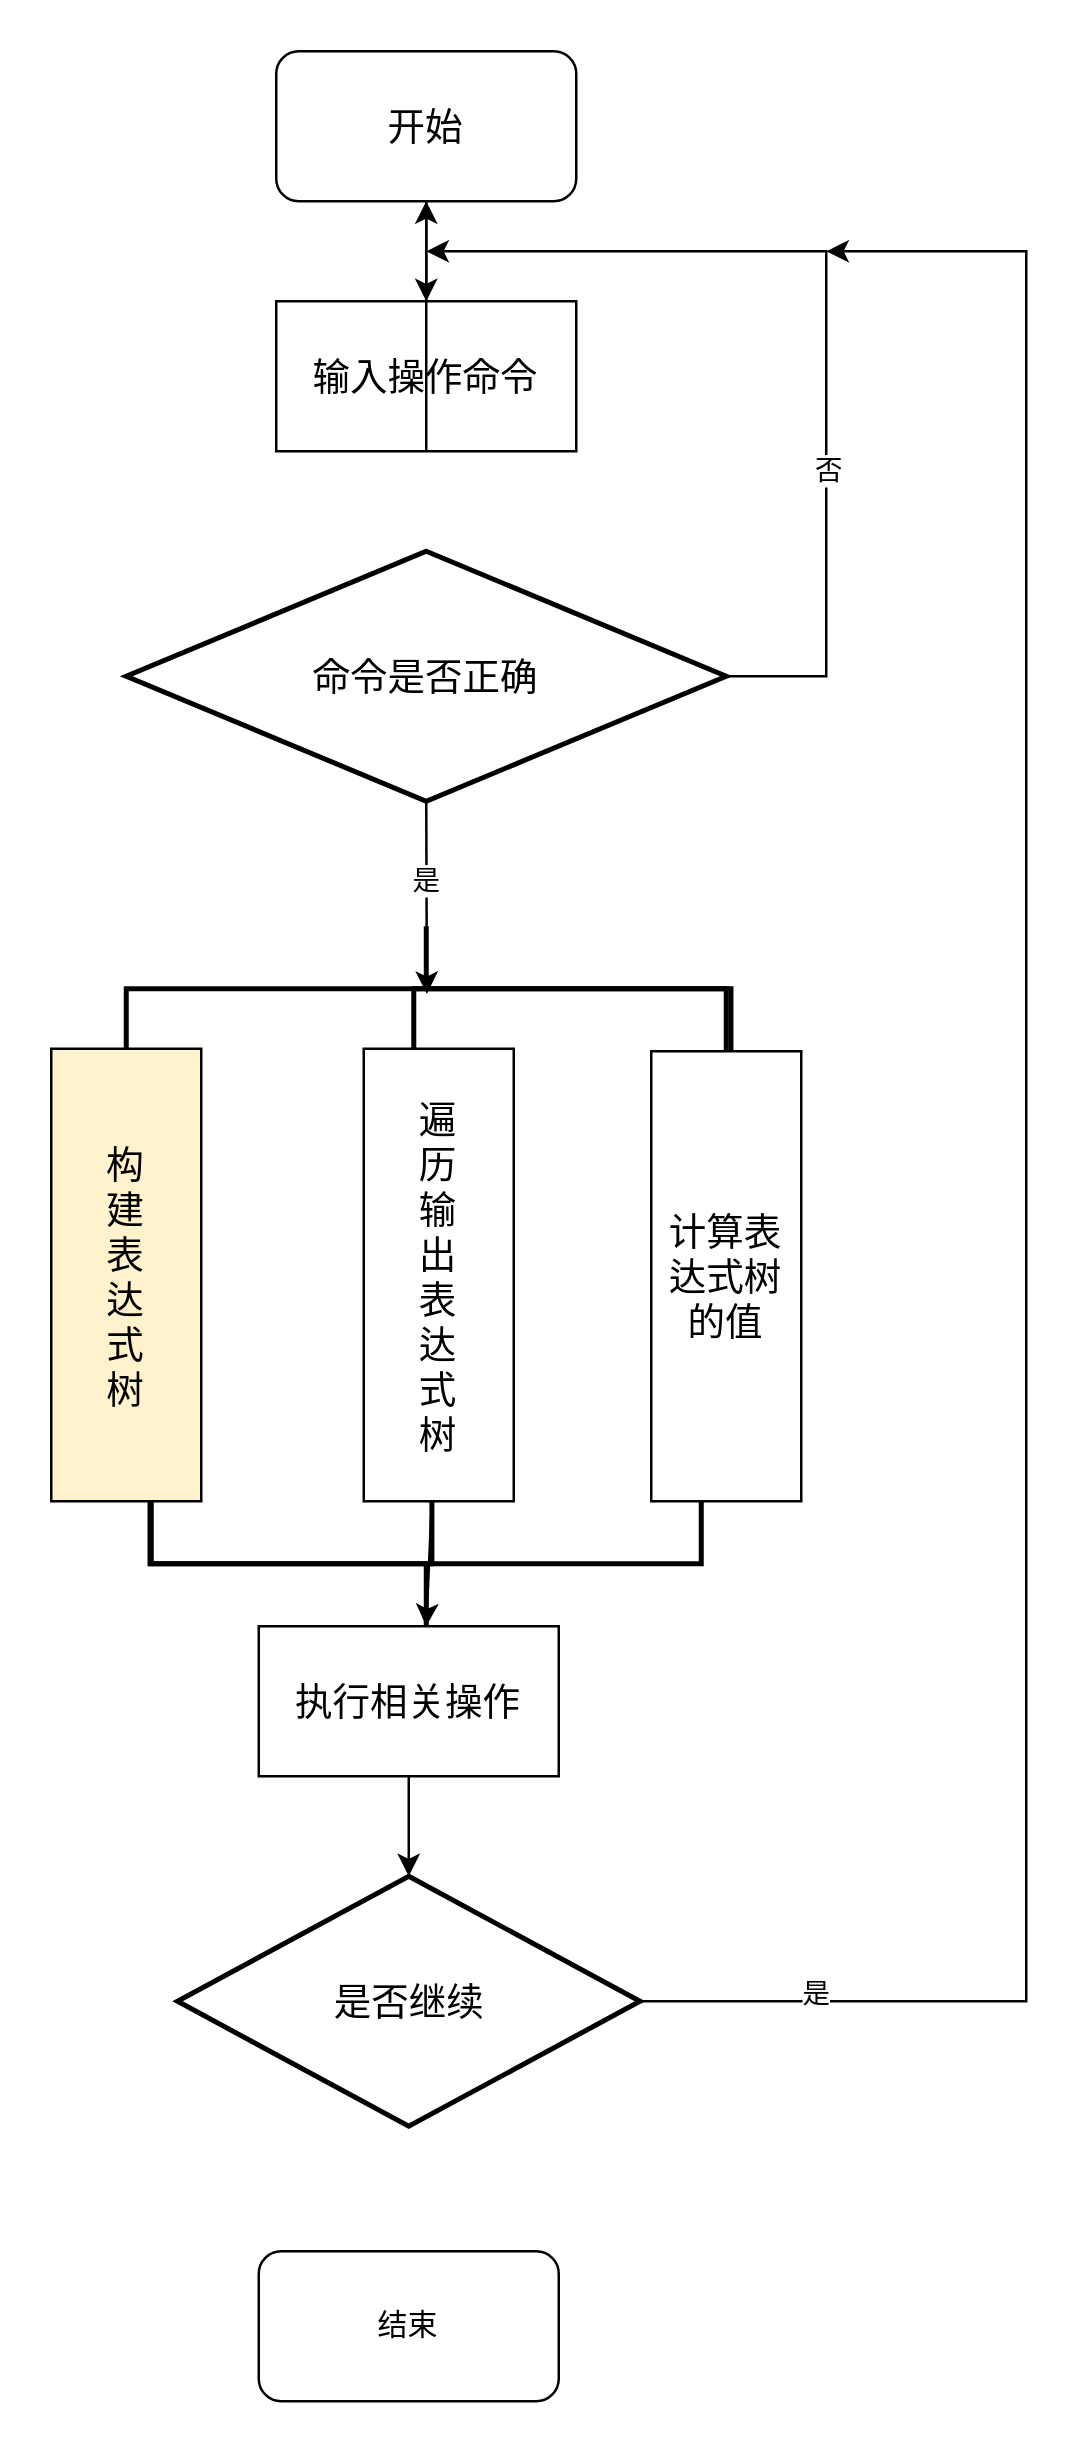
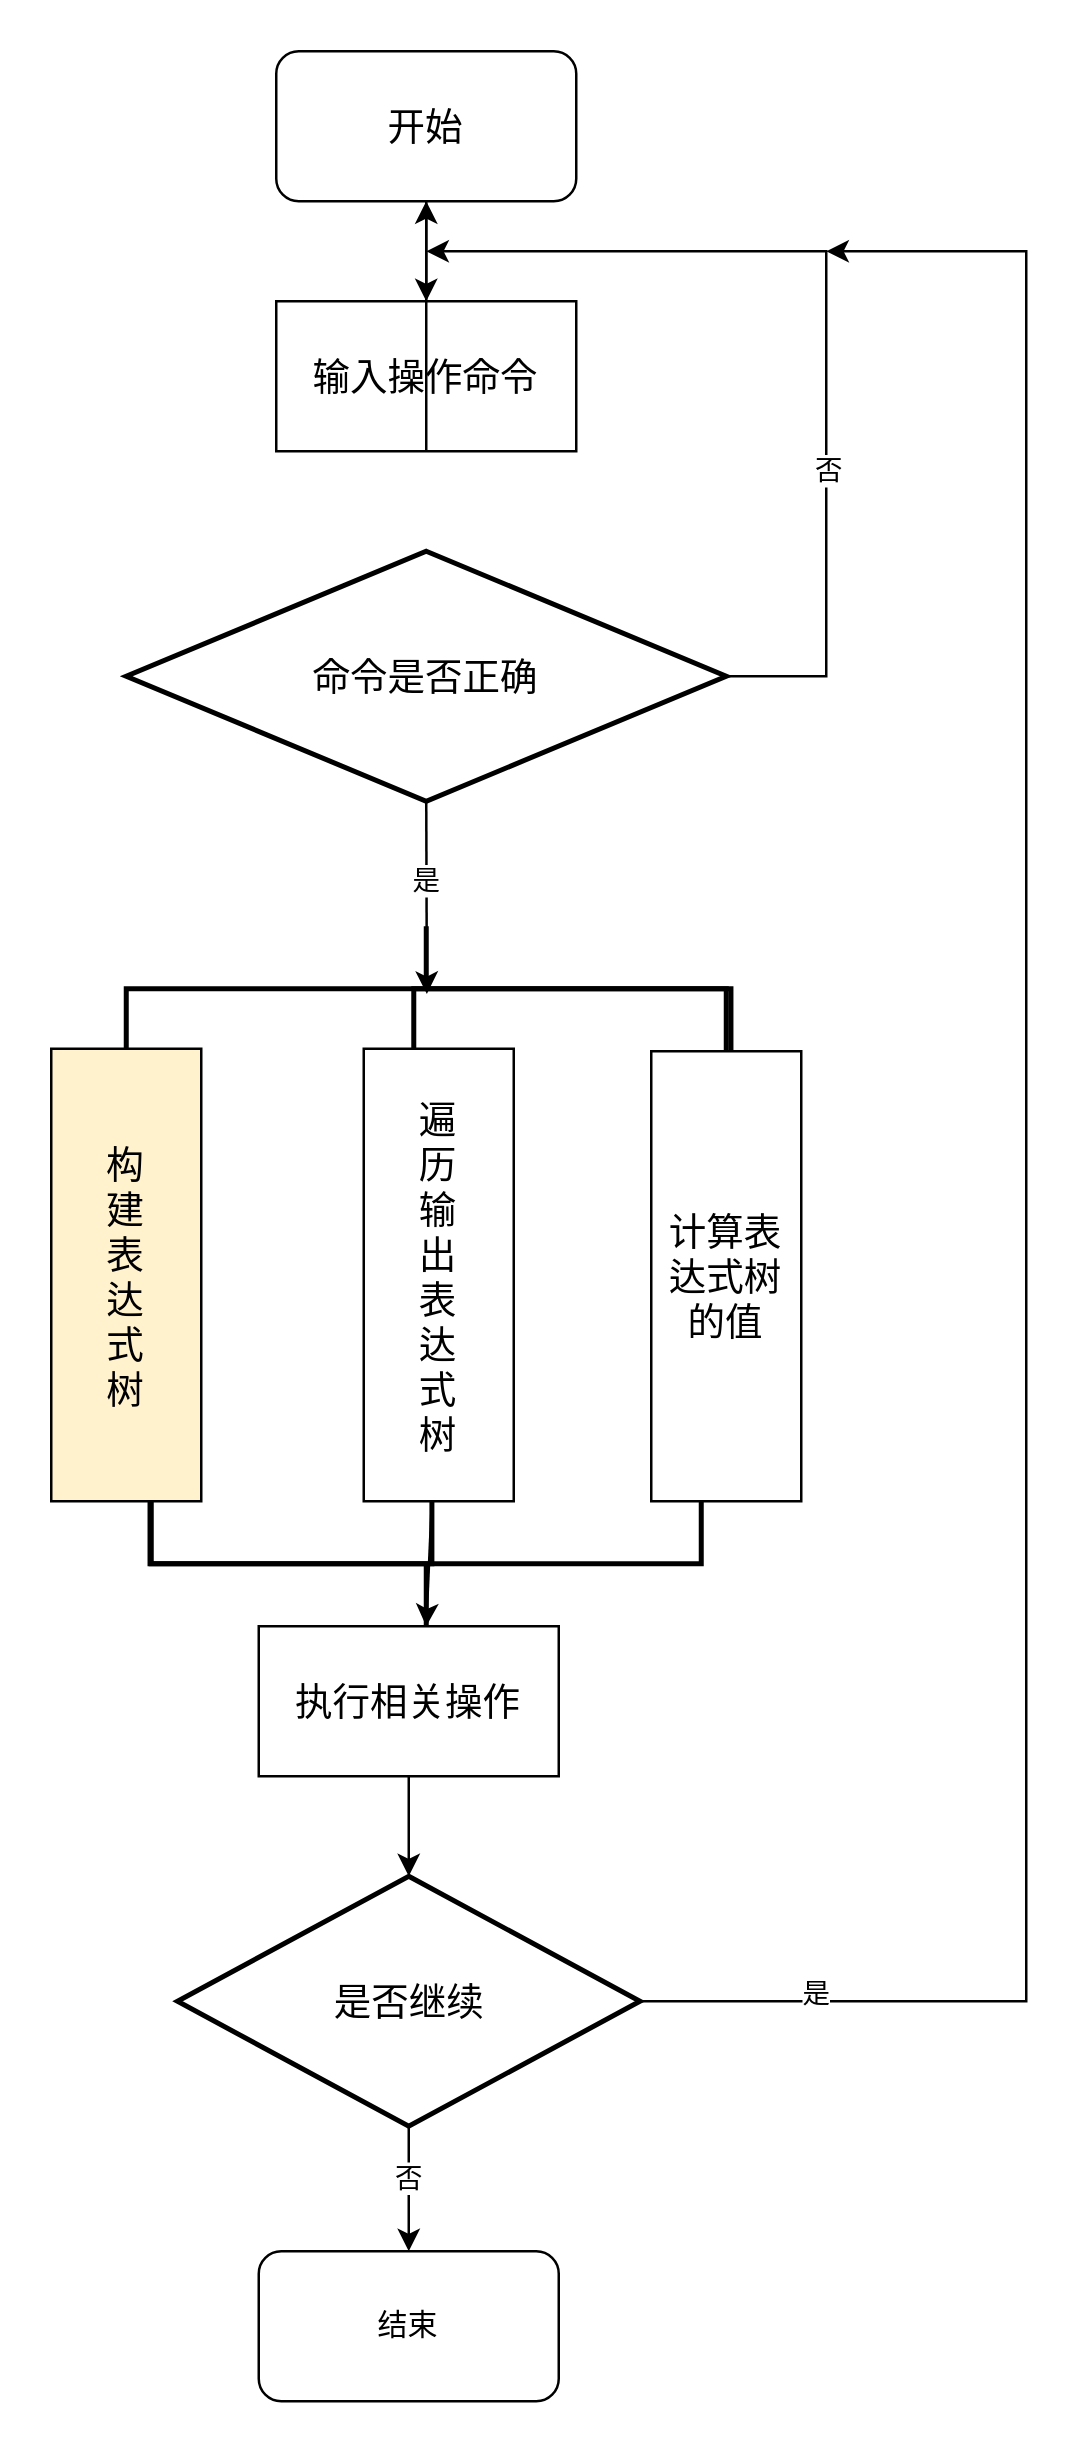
edge "是否继续" -> "结束": added, label "否"
